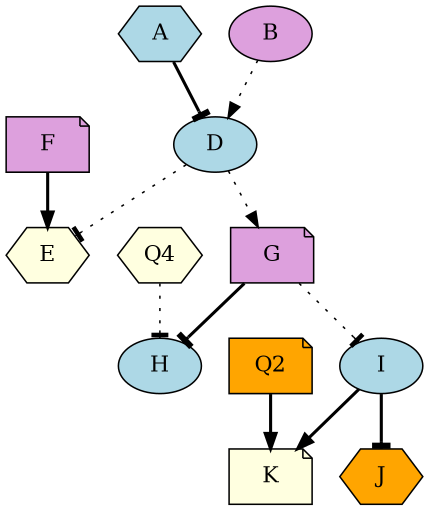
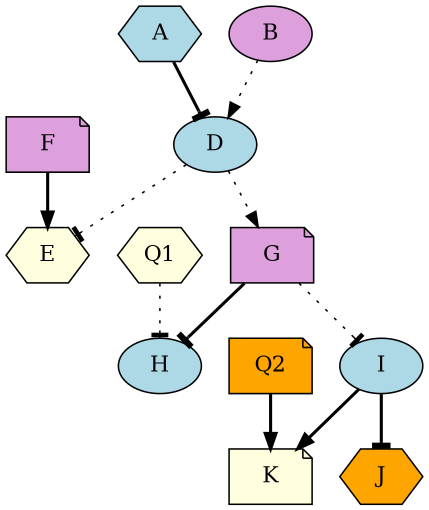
node "Q4": label "Q4" -> "Q1"
